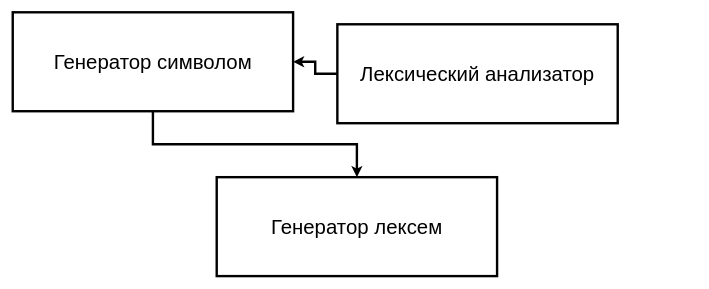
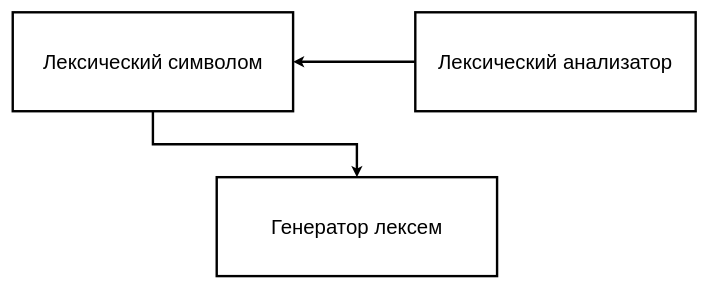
node "Генератор символом": label "Генератор символом" -> "Лексический символом"
node "Лексический анализатор": moved (477, 74) -> (555, 62)
